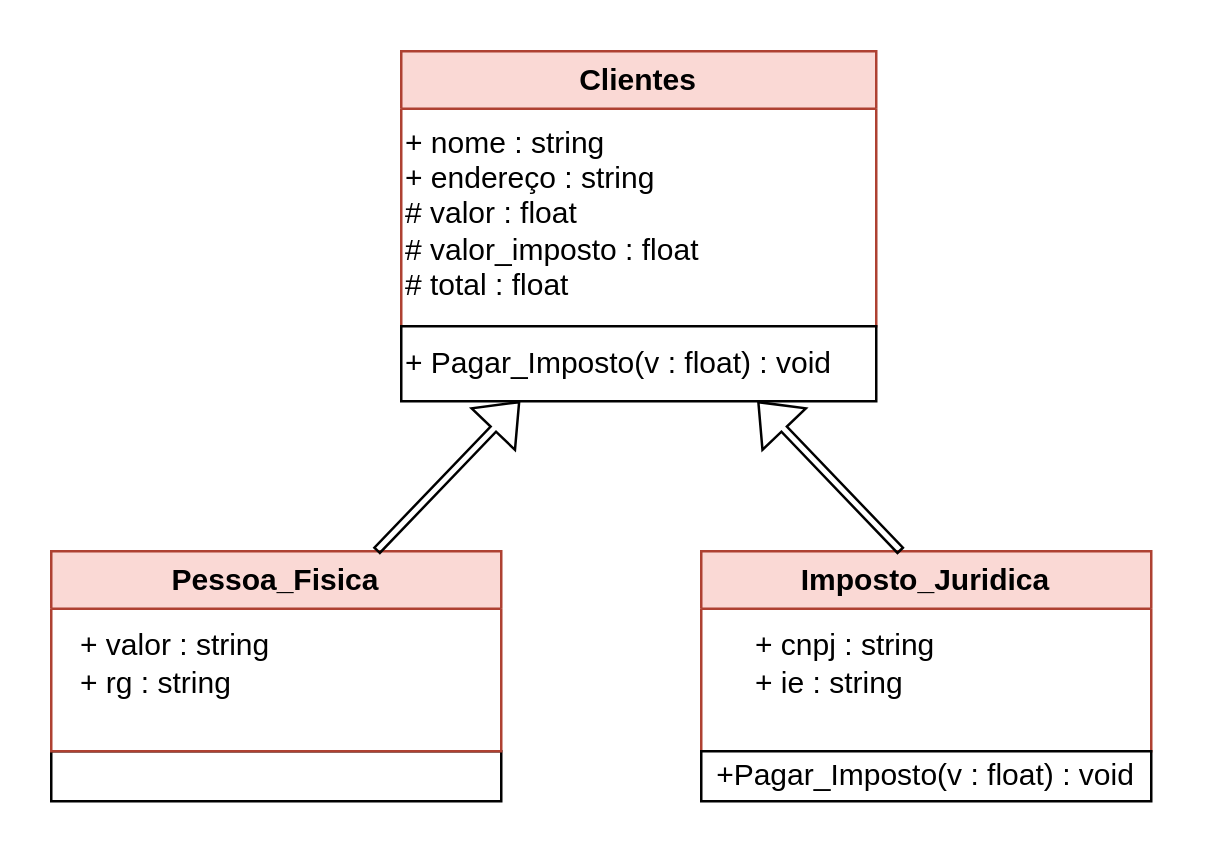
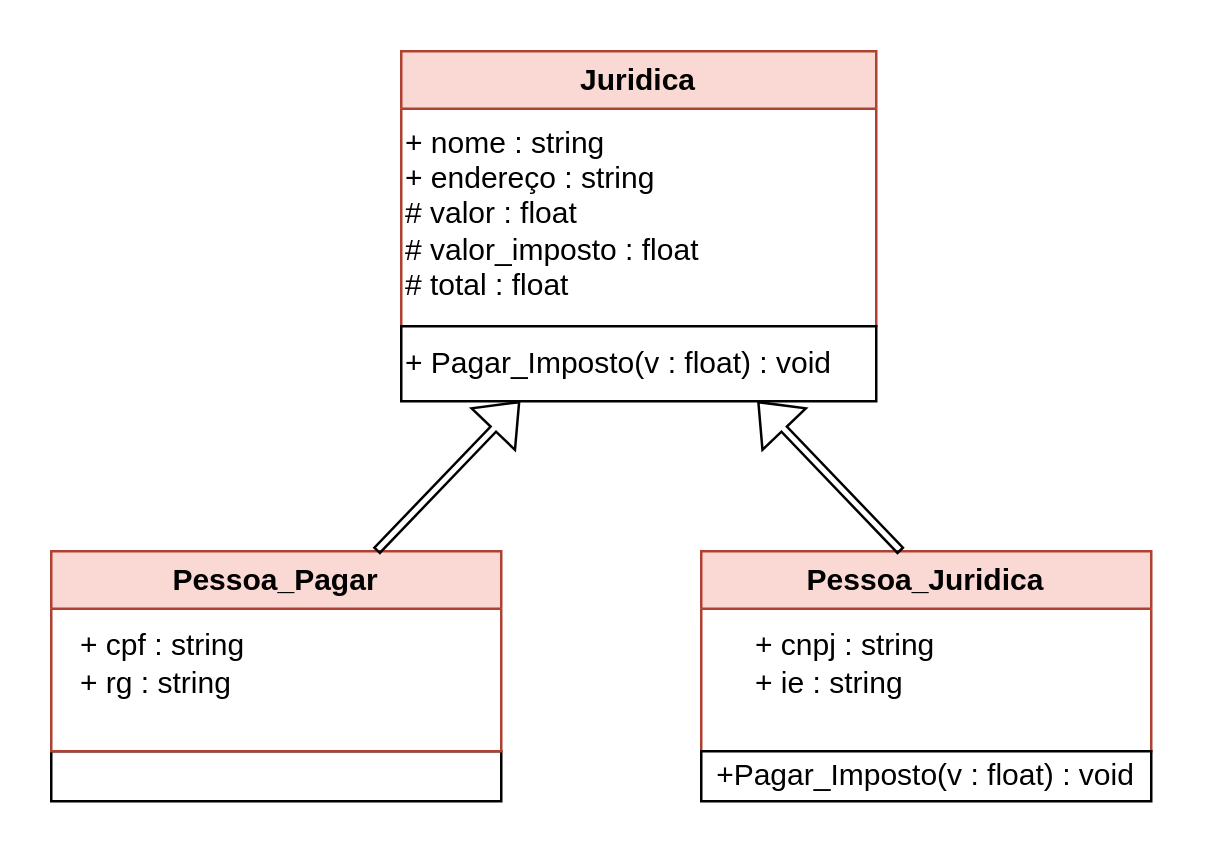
node "Clientes": label "Clientes" -> "Juridica"
node "Pessoa_Fisica": label "Pessoa_Fisica" -> "Pessoa_Pagar"
node "Imposto_Juridica": label "Imposto_Juridica" -> "Pessoa_Juridica"
node "+ valor : string + rg : string": label "+ valor : string + rg : string" -> "+ cpf : string + rg : string"
